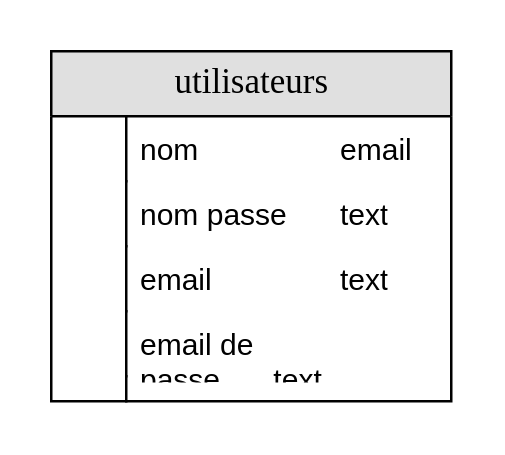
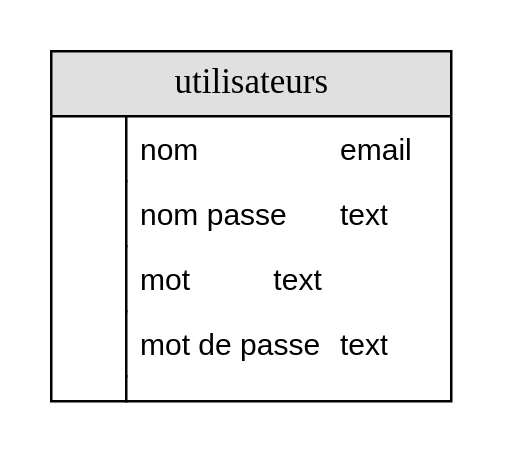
node "email text": label "email text" -> "mot text"
node "email de passe text": label "email de passe text" -> "mot de passe text"
